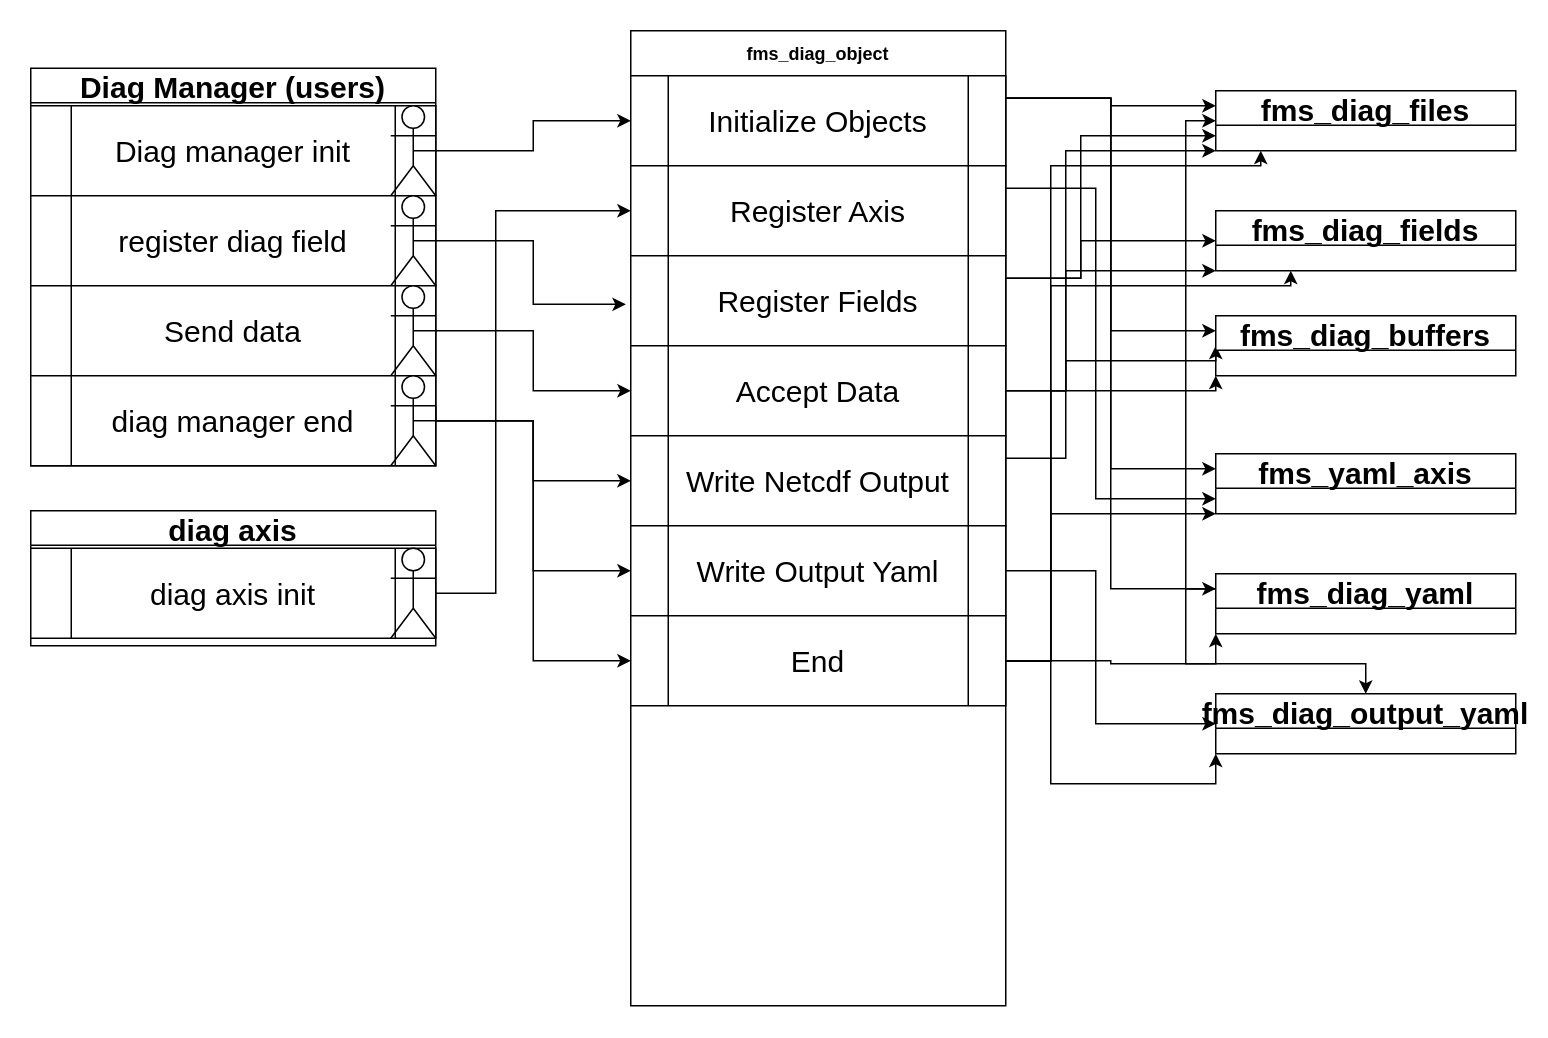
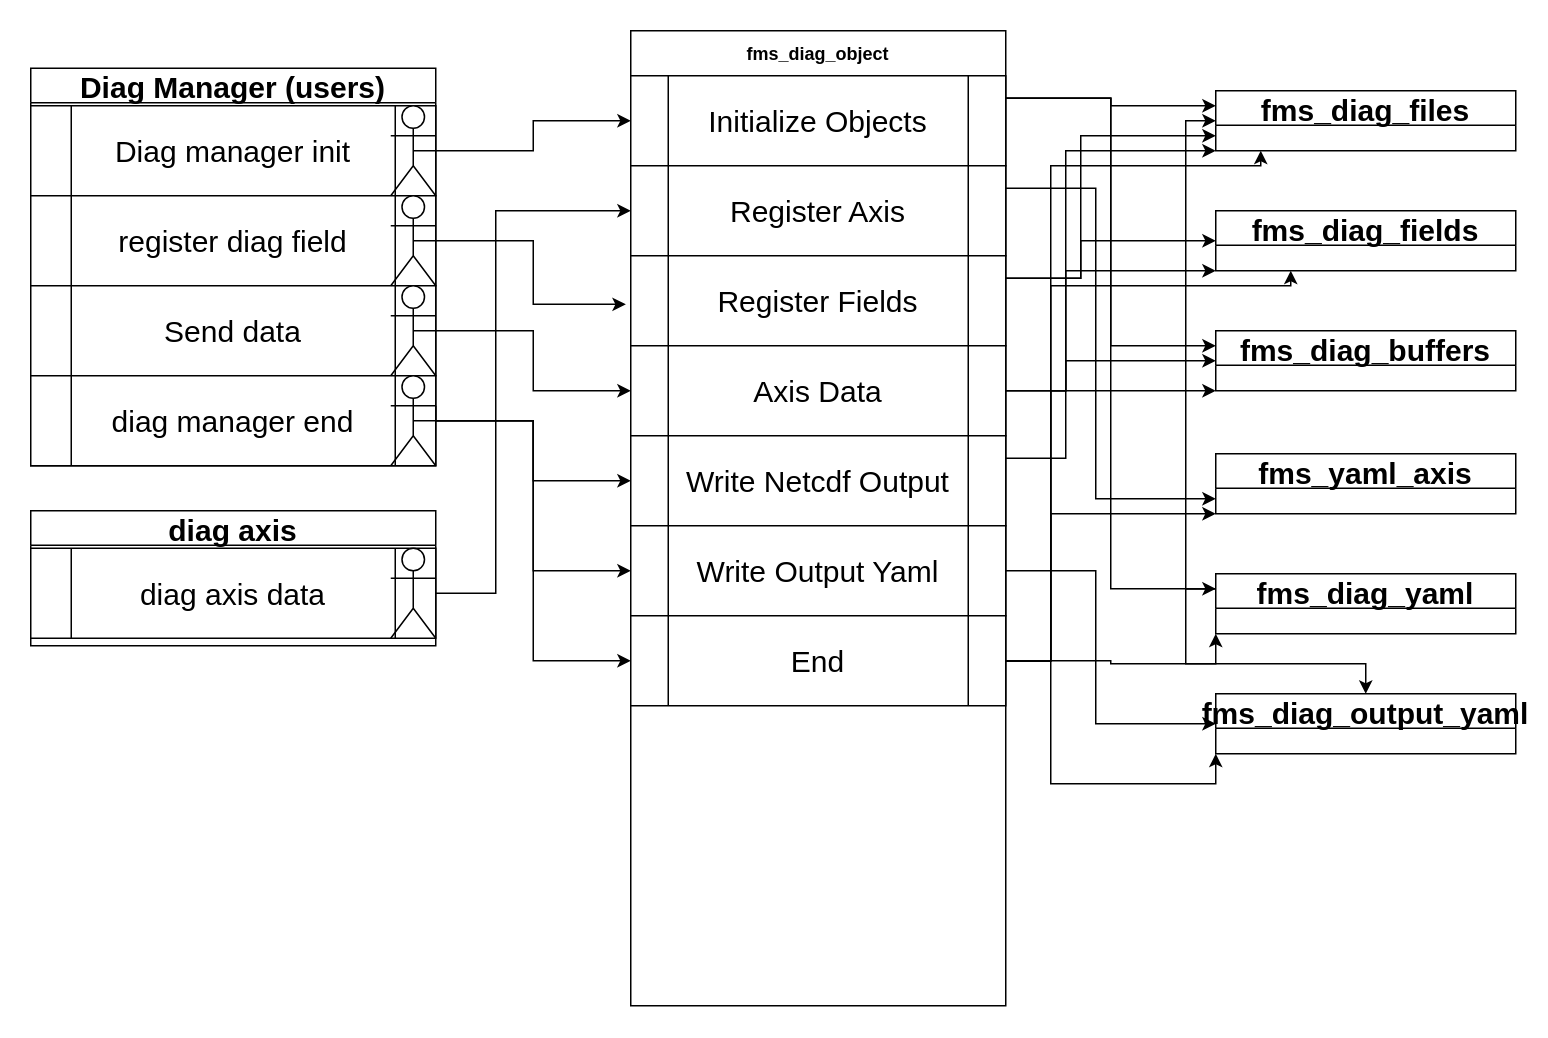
node "fms_diag_buffers": moved (1366, 346) -> (1366, 361)
node "Accept Data": label "Accept Data" -> "Axis Data"
edge "Initialize Objects" -> "fms_yaml_axis": removed
node "diag axis init": label "diag axis init" -> "diag axis data"
